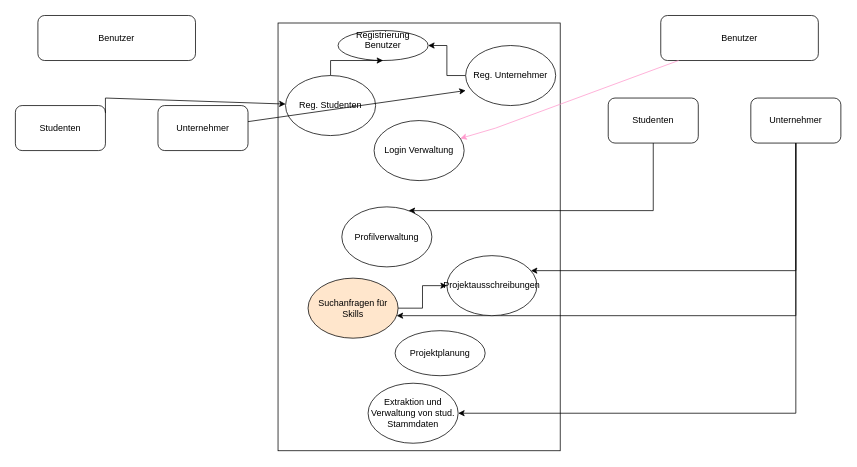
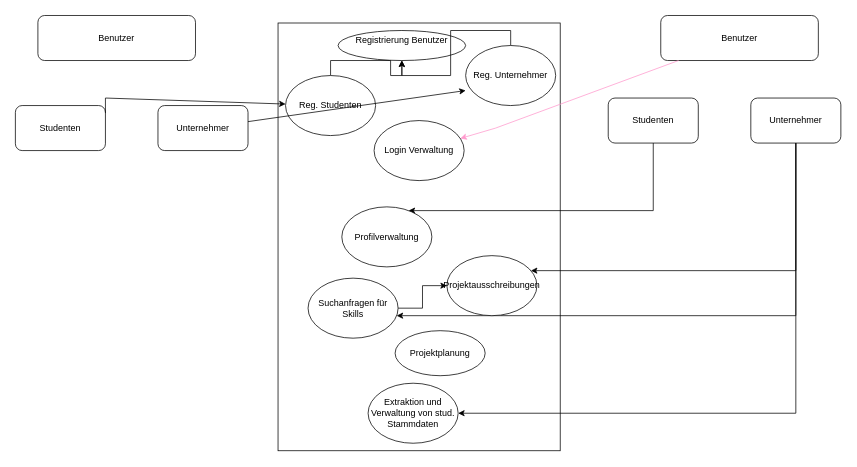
node "Registrierung Benutzer": size 90x30 -> 128x30
node "Suchanfragen für Skills": fillcolor #ffe6cc -> #ffffff
